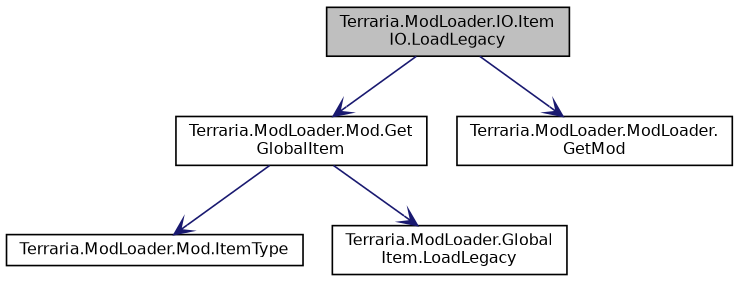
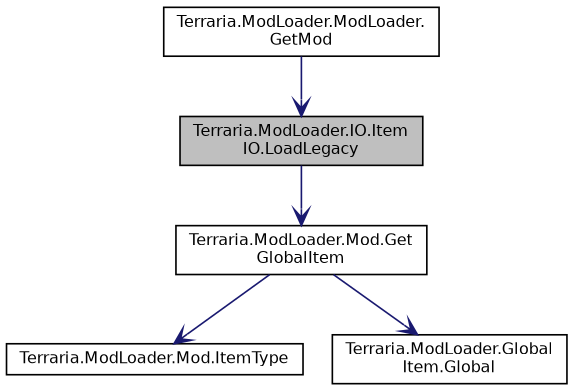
edge "Terraria.ModLoader.IO.Item IO.LoadLegacy" -> "Terraria.ModLoader.ModLoader. GetMod": reversed
node "Terraria.ModLoader.Global Item.LoadLegacy": label "Terraria.ModLoader.Global Item.LoadLegacy" -> "Terraria.ModLoader.Global Item.Global"
